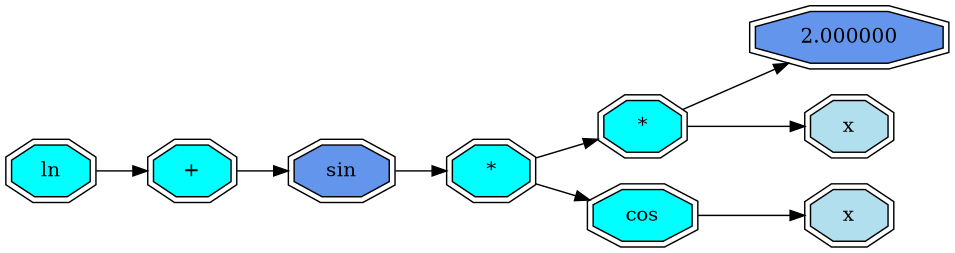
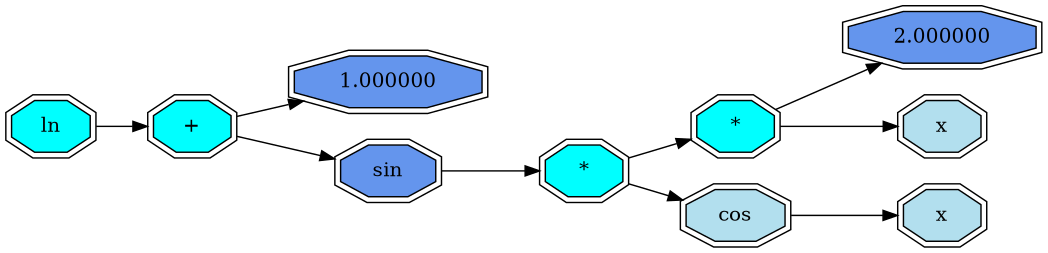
node "1.000000": added
node "cos": fillcolor aqua -> lightblue2
